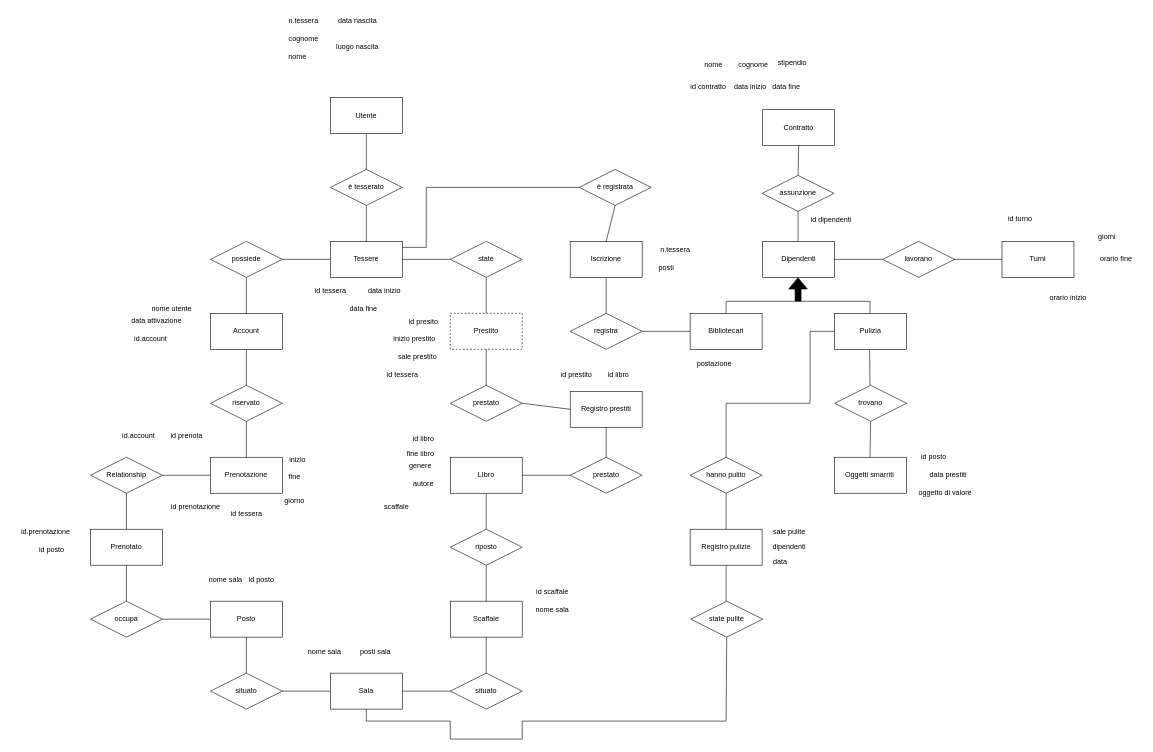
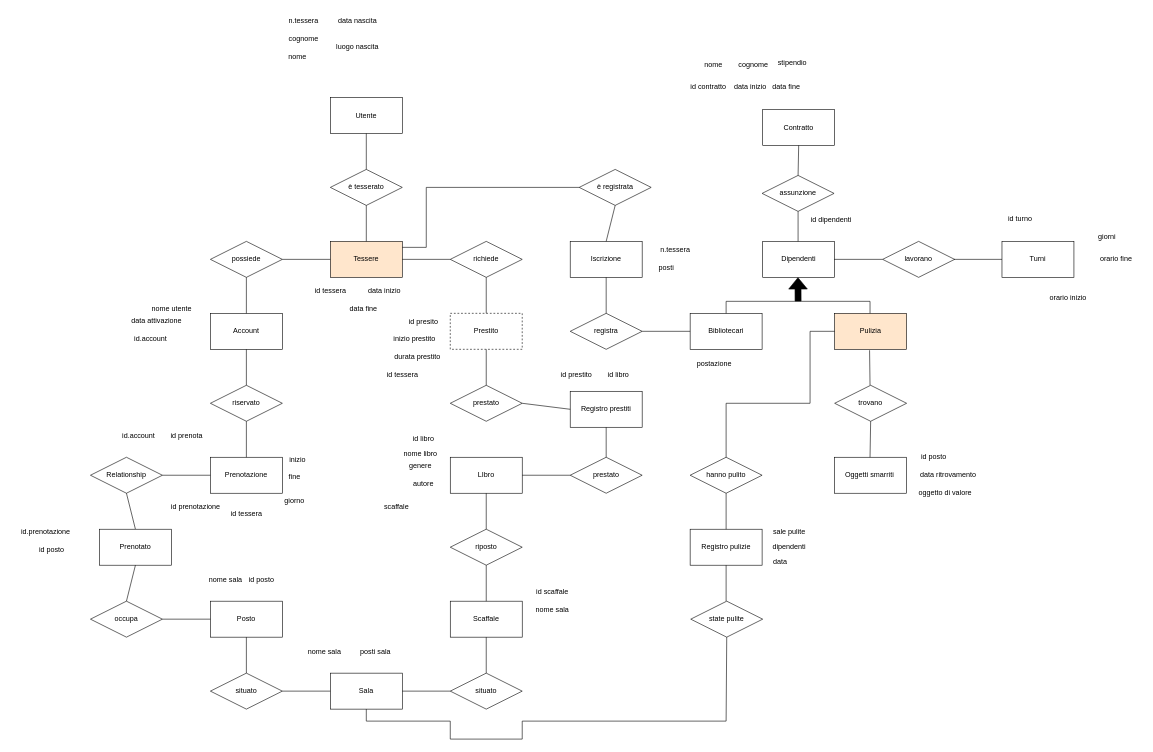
node "Tessere": fillcolor #ffffff -> #ffe6cc
node "state": label "state" -> "richiede"
node "Pulizia": fillcolor #ffffff -> #ffe6cc
node "sale prestito": label "sale prestito" -> "durata prestito"
node "fine libro": label "fine libro" -> "nome libro"
node "data prestiti": label "data prestiti" -> "data ritrovamento"
node "Prenotato": moved (126, 548) -> (135, 548)
